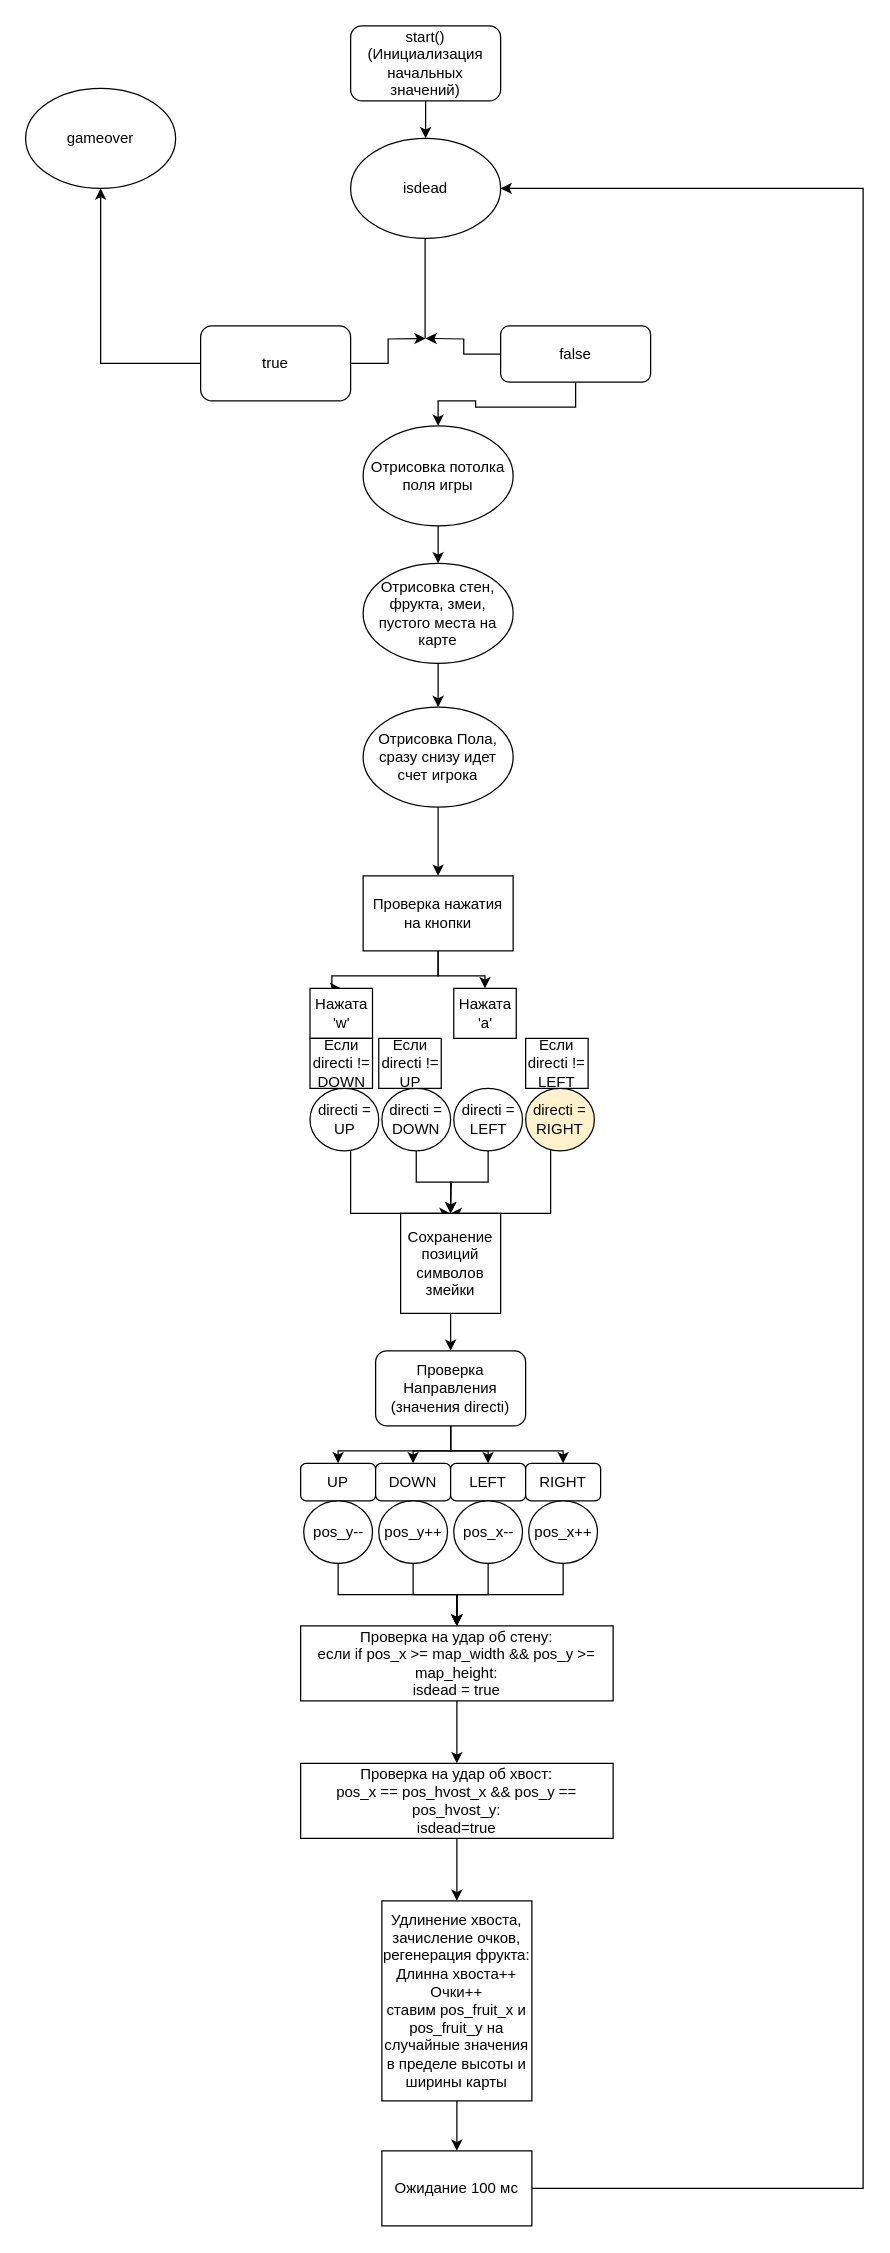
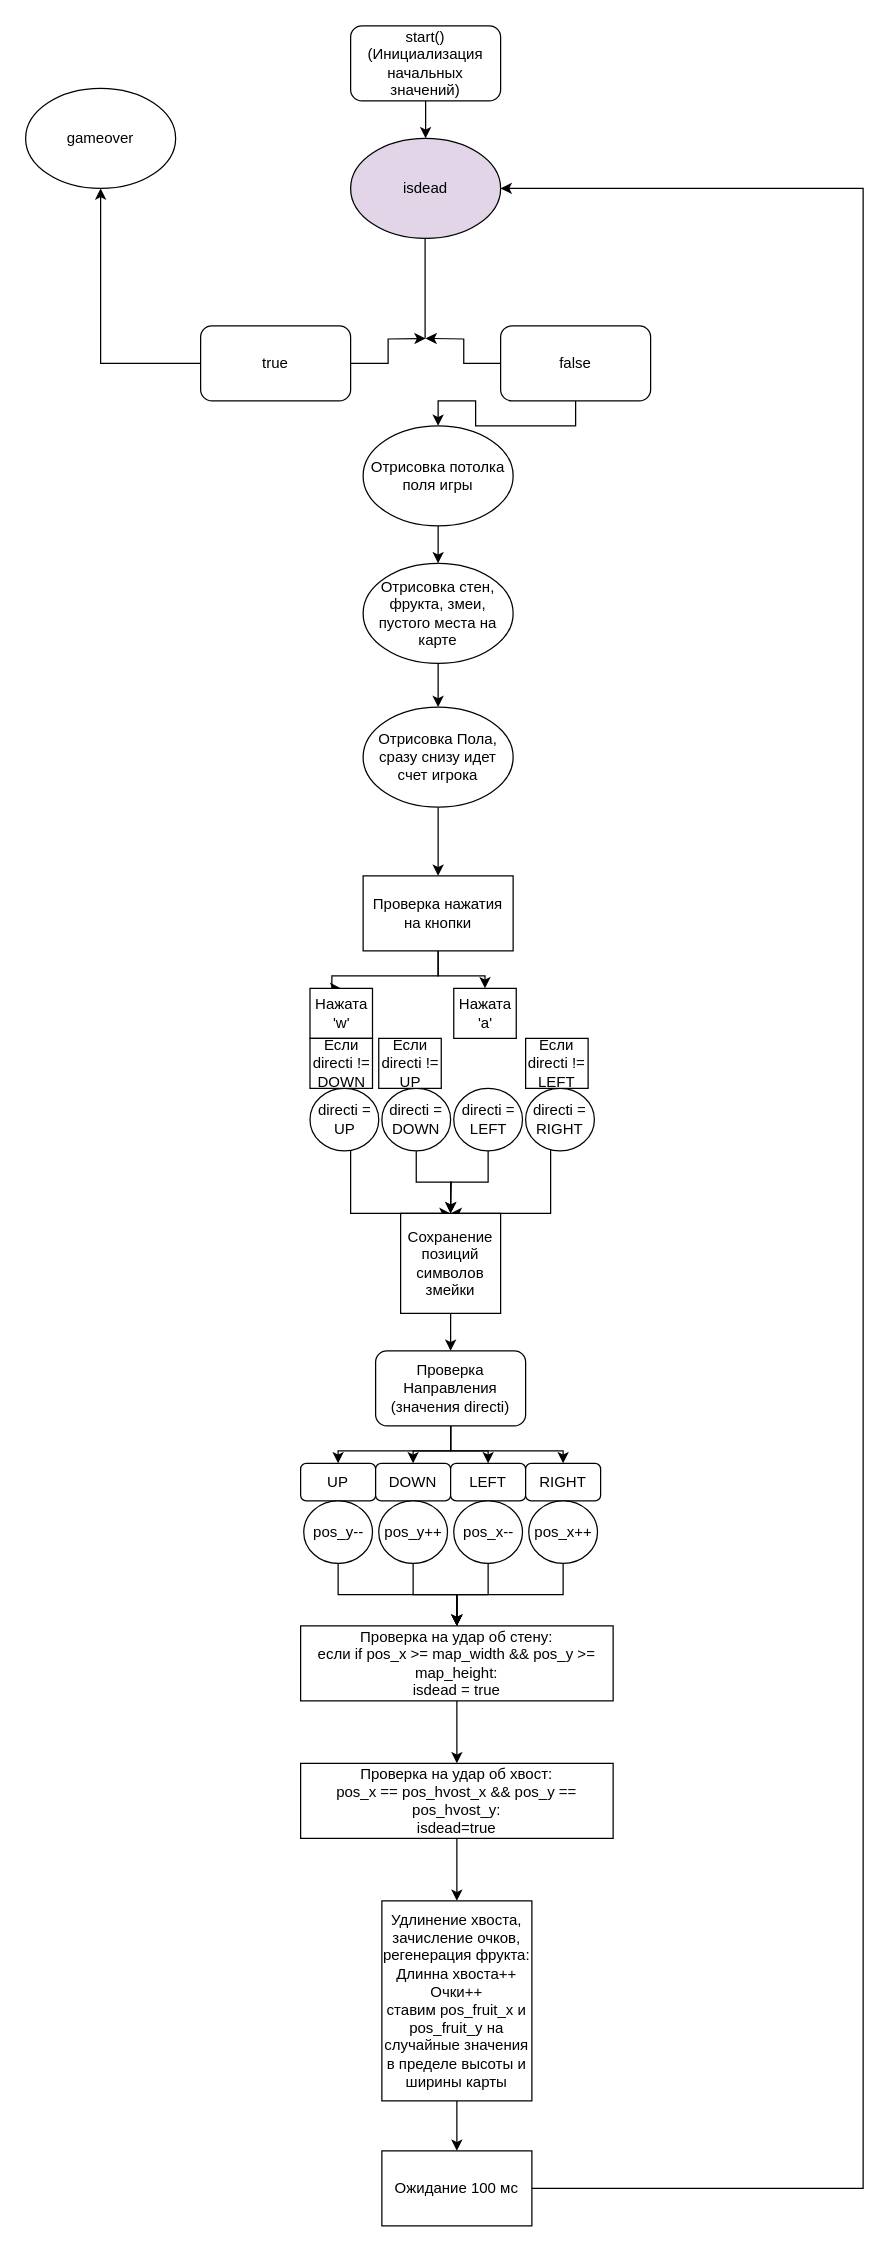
node "isdead": fillcolor #ffffff -> #e1d5e7
node "false": size 150x56 -> 150x75
node "directi = RIGHT": fillcolor #fff2cc -> #ffffff
